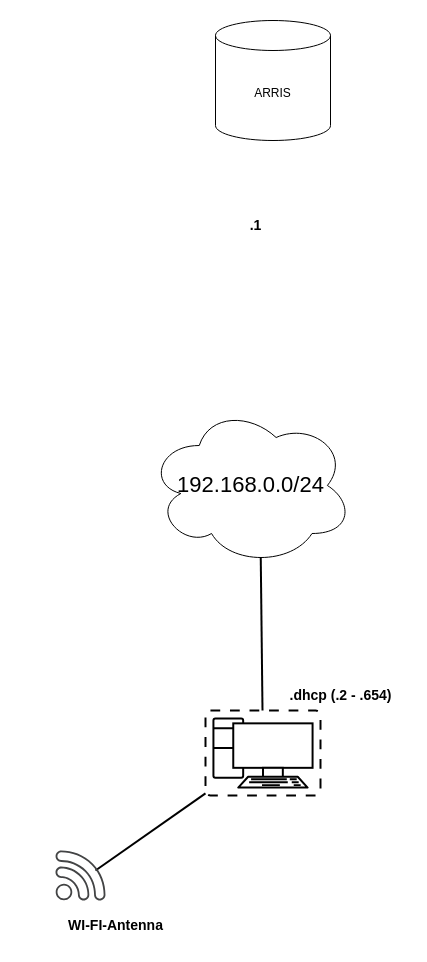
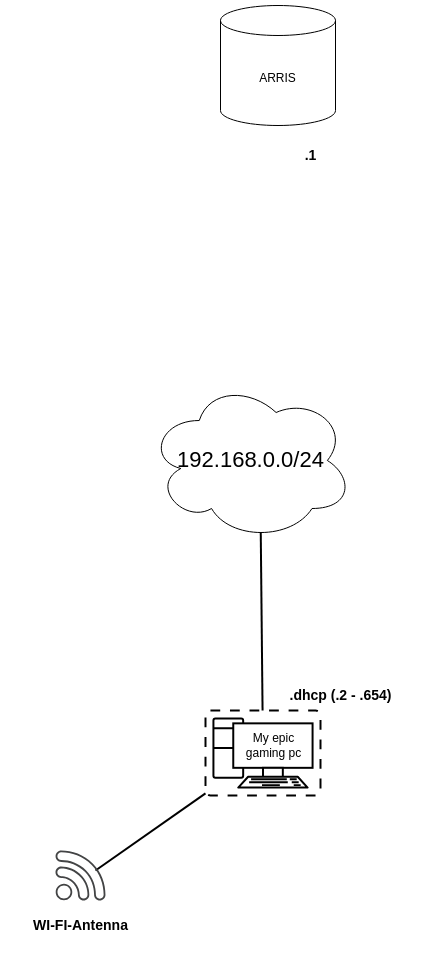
node "ARRIS": moved (273, 81) -> (278, 66)
node ".1": moved (256, 226) -> (311, 156)
node "192.168.0.0/24": moved (251, 486) -> (251, 461)
node "My epic gaming pc": added
node "WI-FI-Antenna": moved (116, 926) -> (81, 926)
